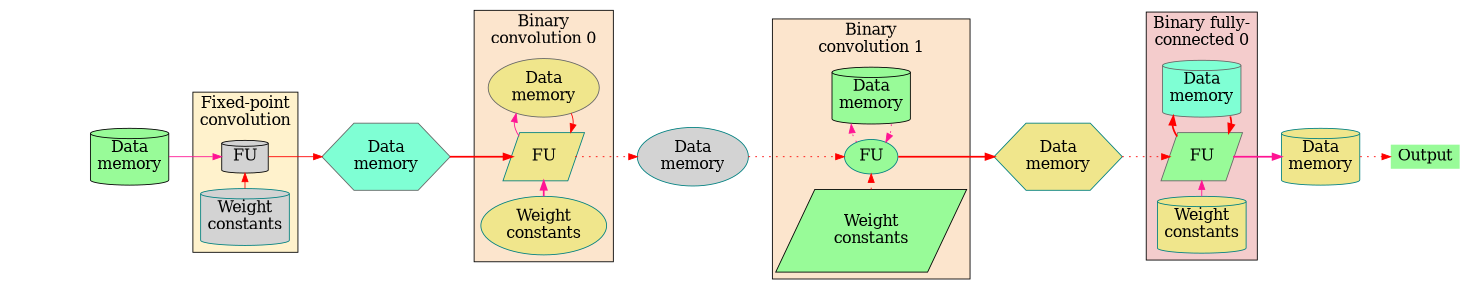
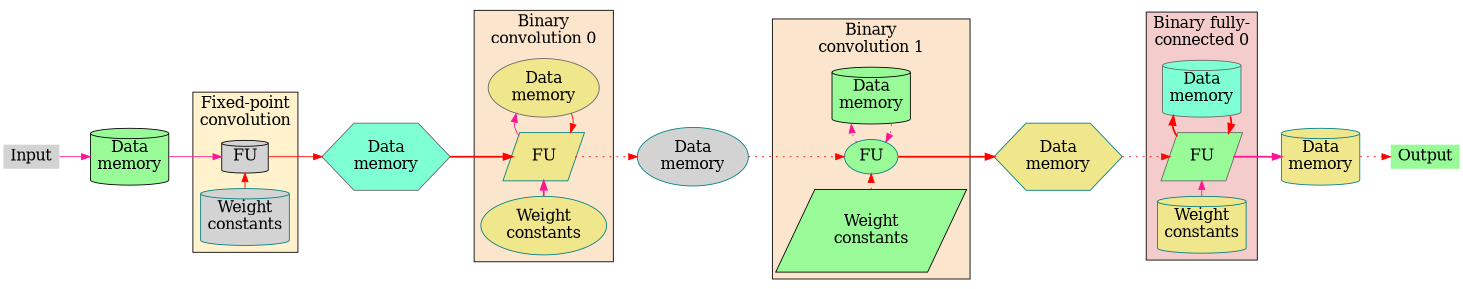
node "Input": added
